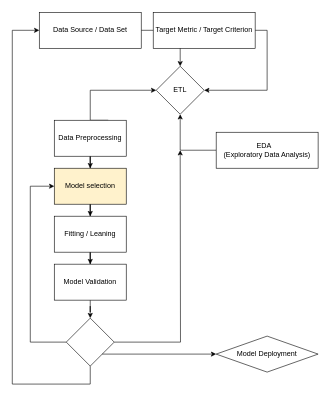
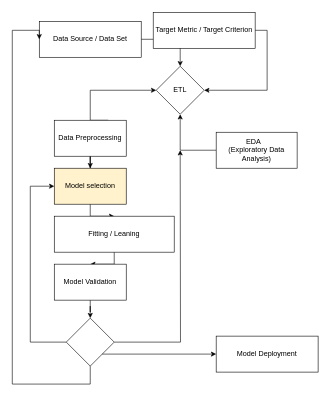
node "Data Source / Data Set": moved (90, 30) -> (90, 39)
node "EDA (Exploratory Data Analysis)": size 102x36 -> 81x36
node "Fitting / Leaning": size 72x36 -> 120x36
node "Model Deployment": shape diamond -> rectangle
